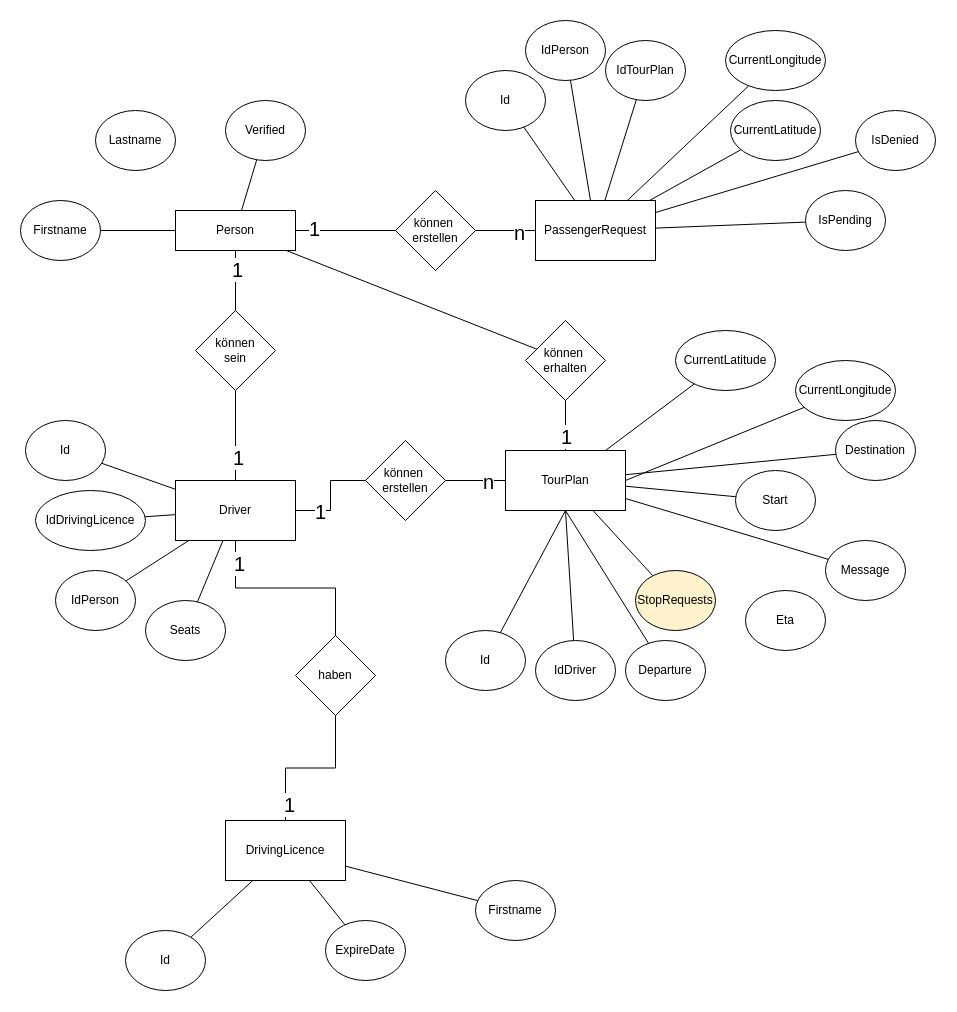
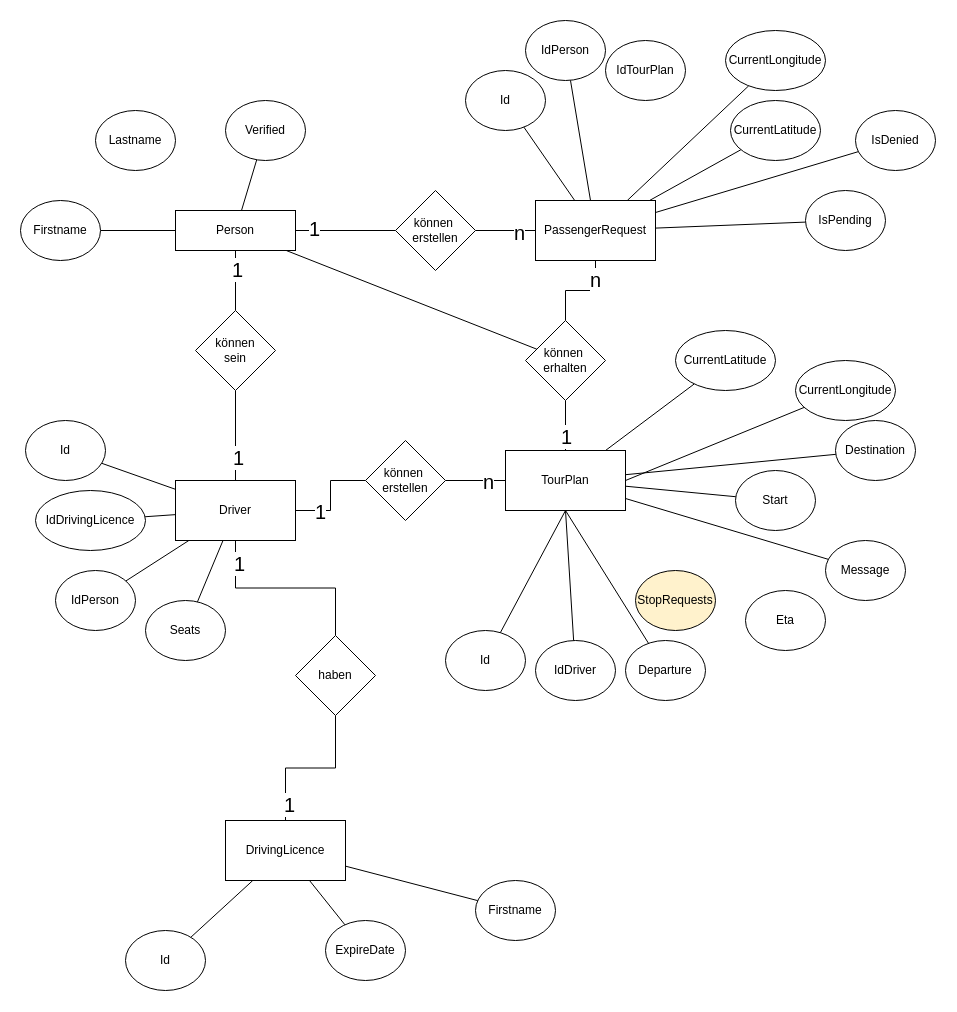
edge "IdTourPlan" -- "PassengerRequest": removed
edge "PassengerRequest" -- "können erhalten": added, label "n"
edge "TourPlan" -- "StopRequests": removed
